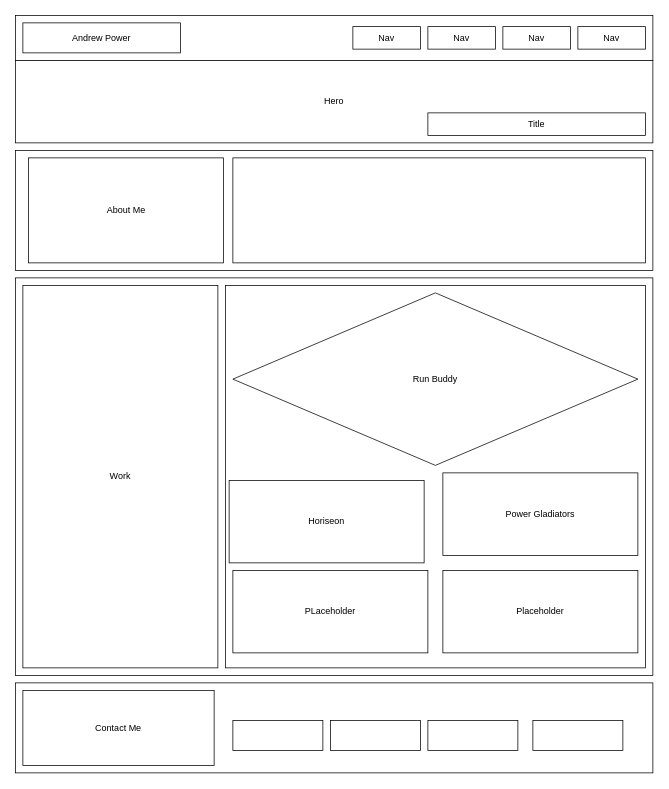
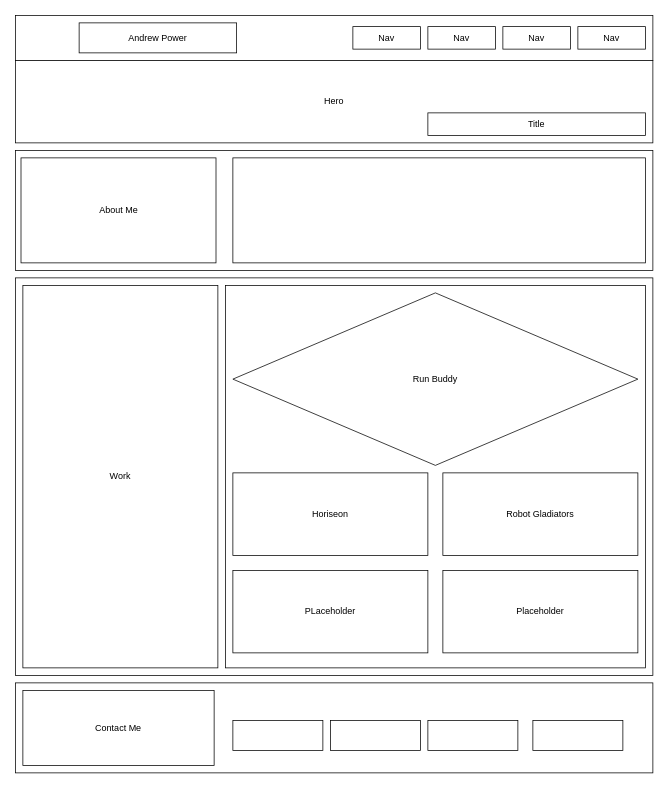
node "Andrew Power": moved (102, 38) -> (158, 38)
node "About Me": moved (126, 210) -> (119, 210)
node "Power Gladiators": label "Power Gladiators" -> "Robot Gladiators"
node "Horiseon": moved (327, 522) -> (330, 514)
